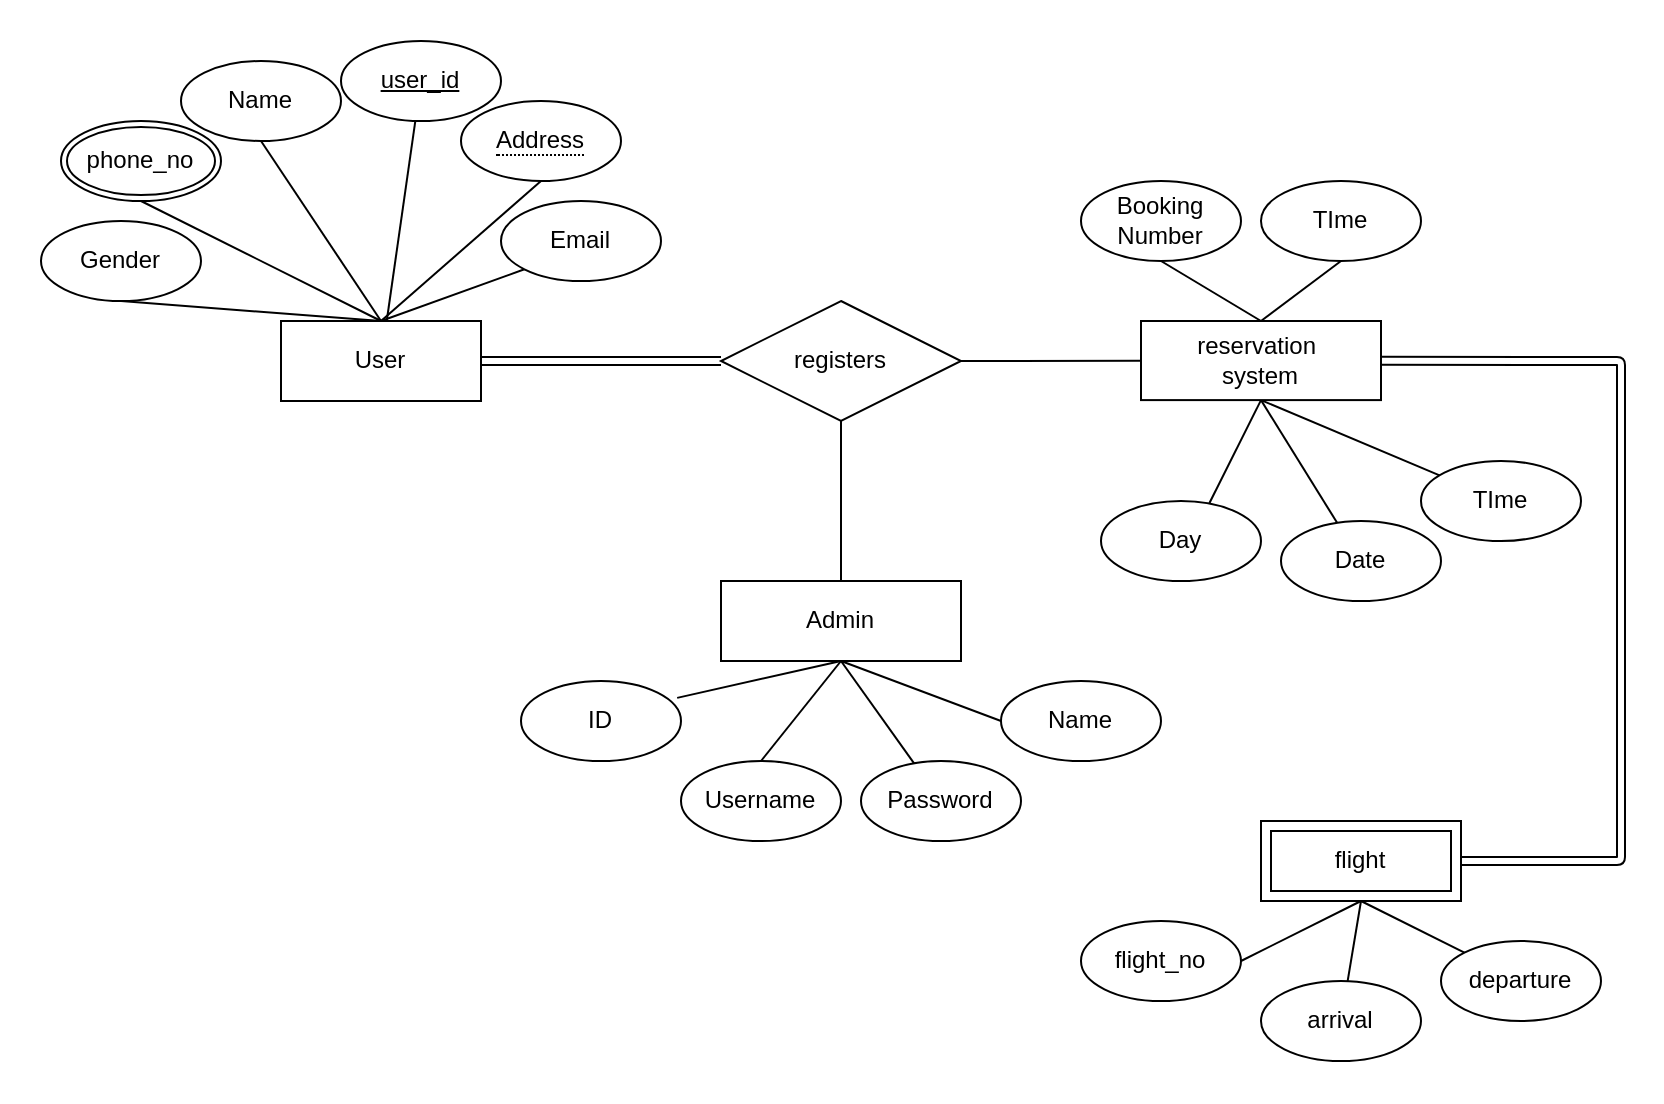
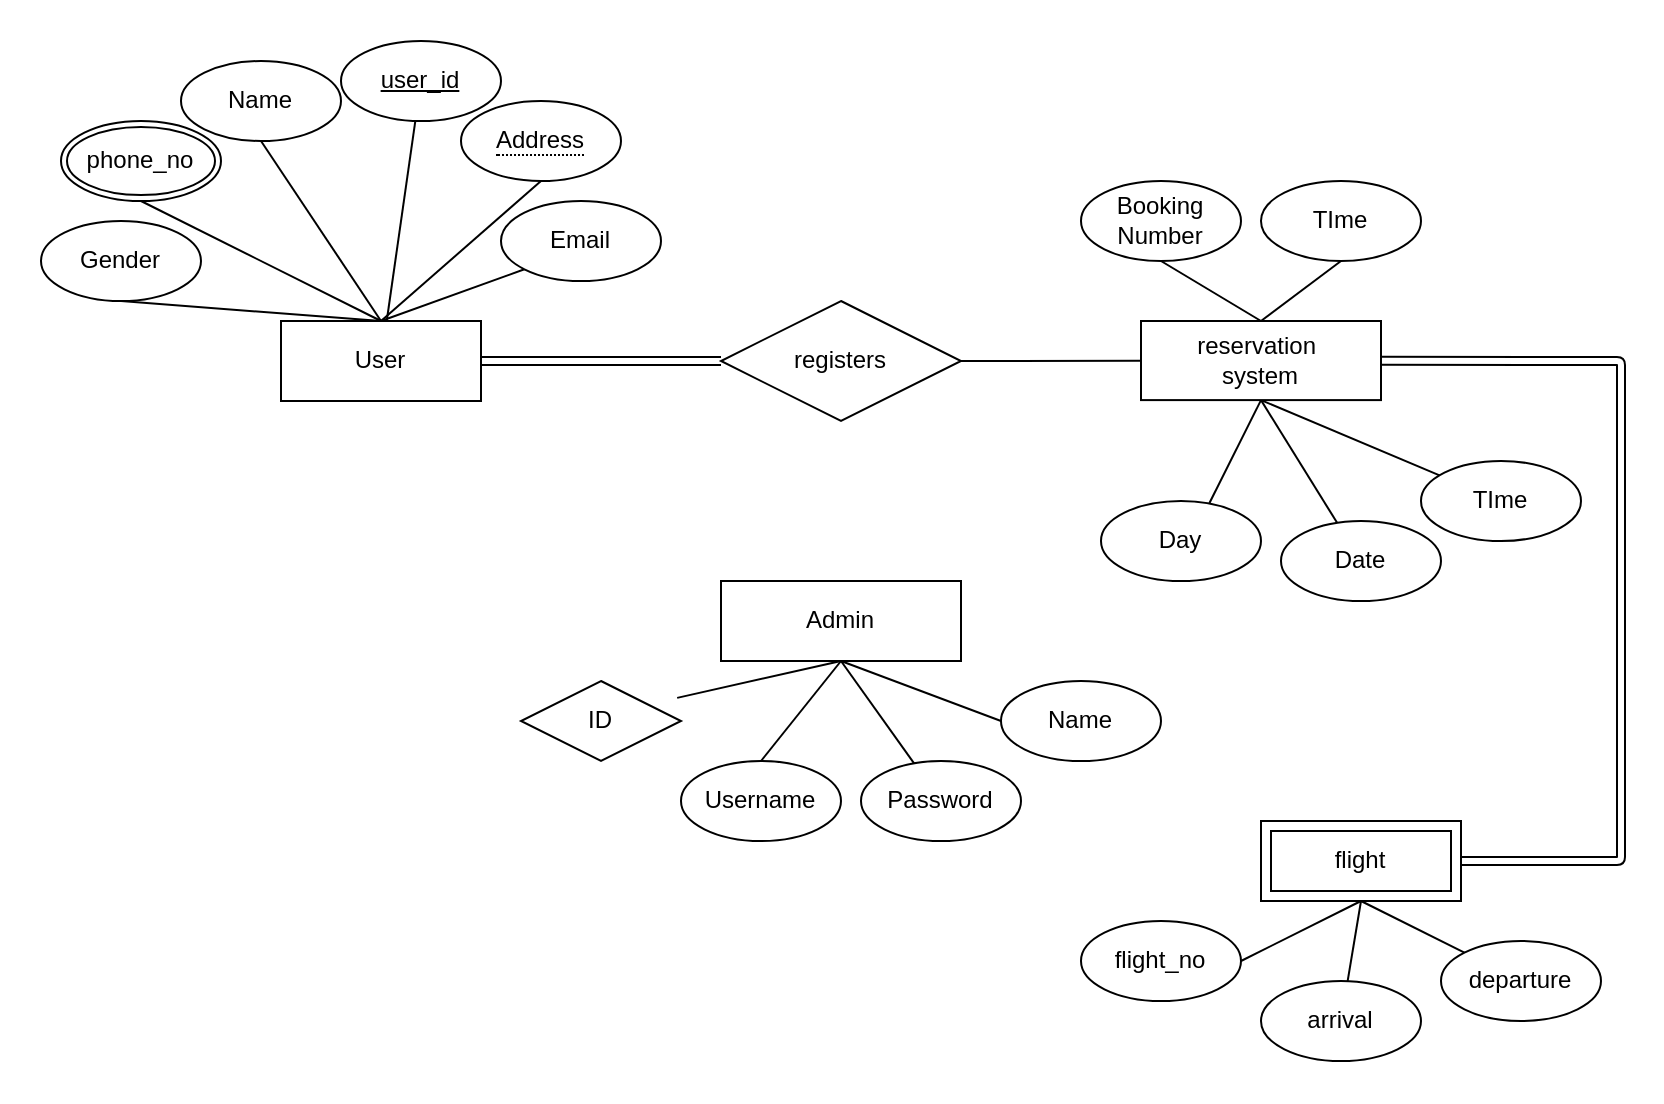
edge "registers" -- "Admin": removed
node "ID": shape ellipse -> diamond
